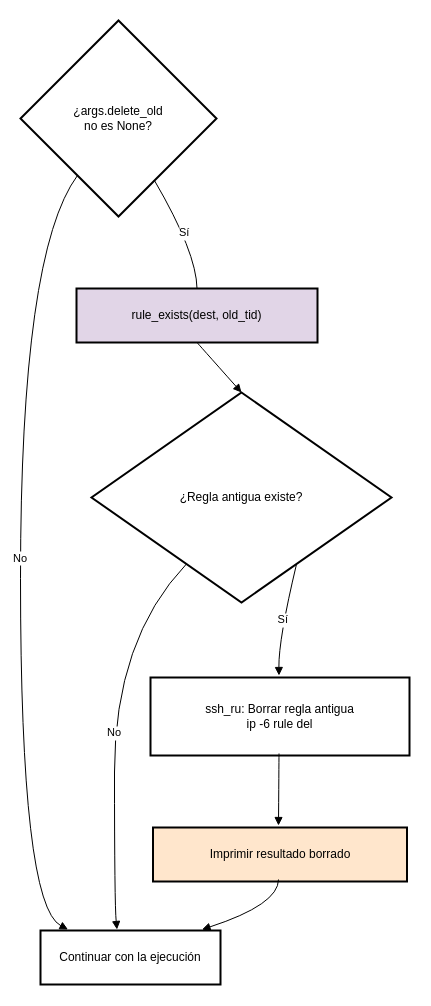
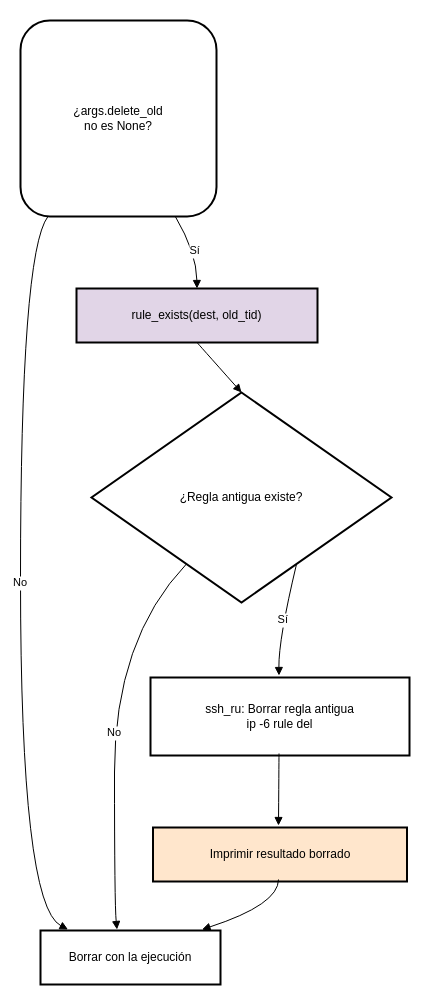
node "¿args.delete_old no es None?": shape diamond -> rounded rectangle
edge "¿args.delete_old no es None?" -- "rule_exists(dest, old_tid)": arrowhead none -> block
node "Continuar con la ejecución": label "Continuar con la ejecución" -> "Borrar con la ejecución"
